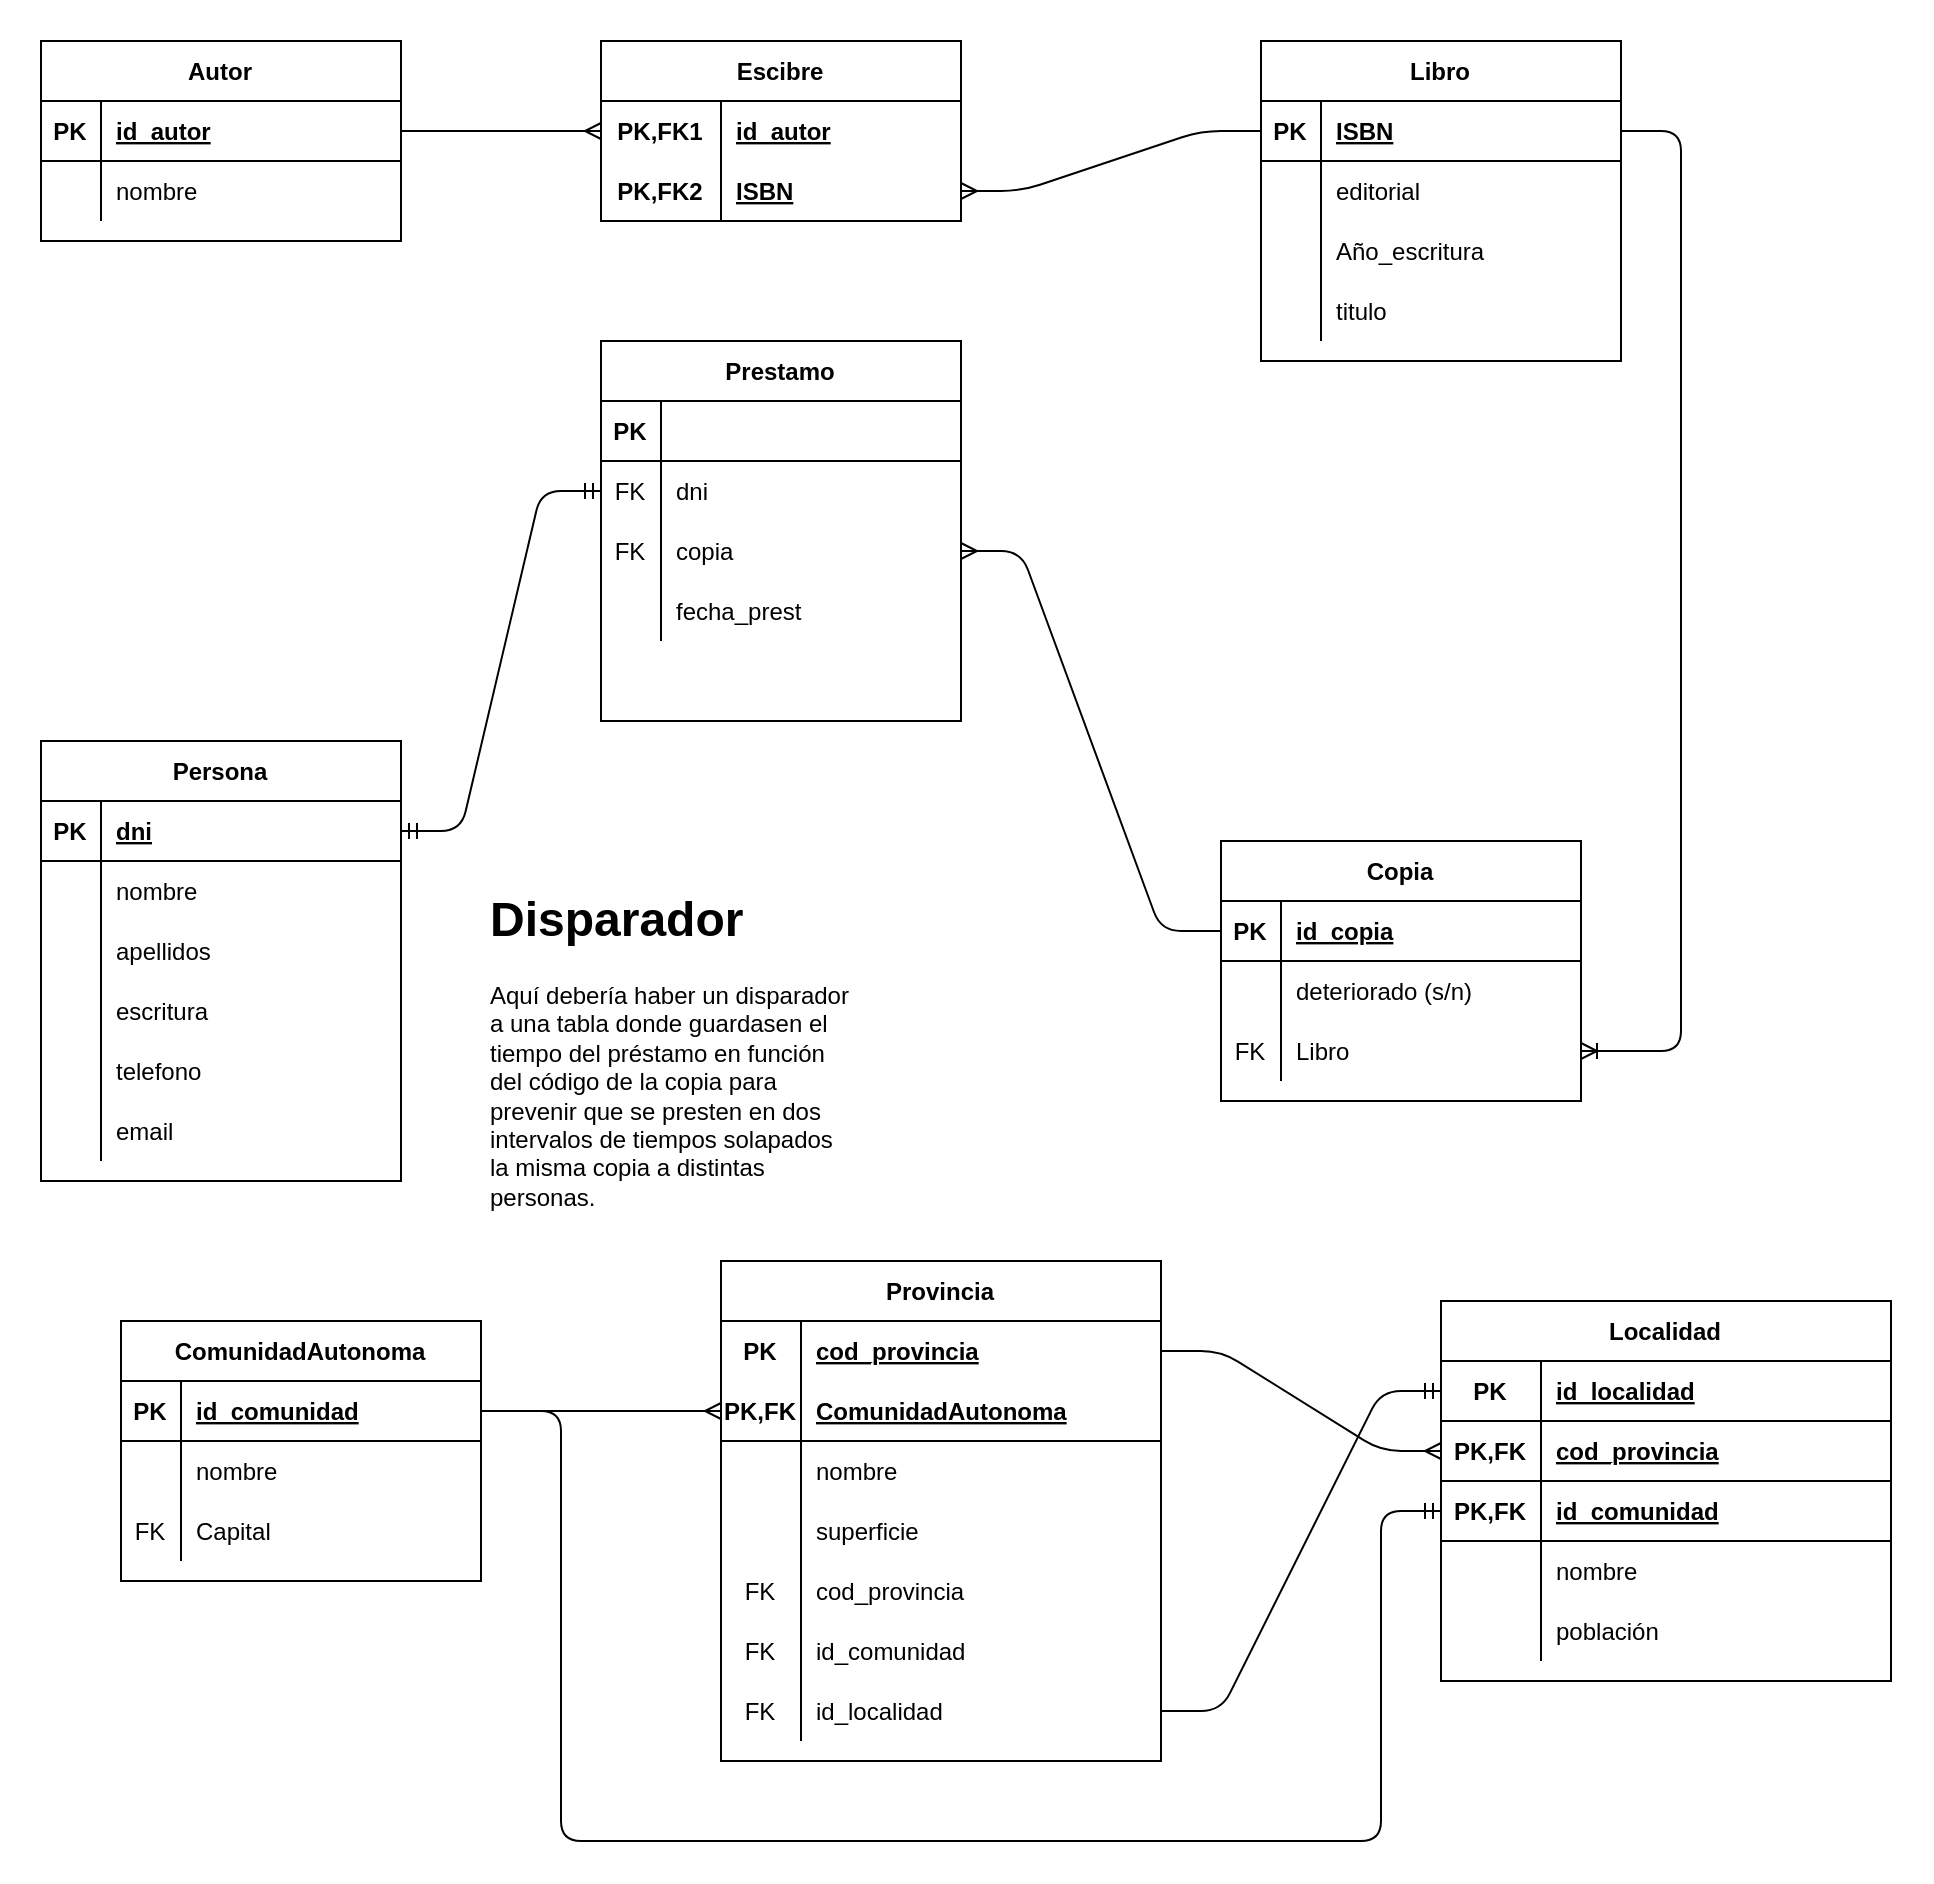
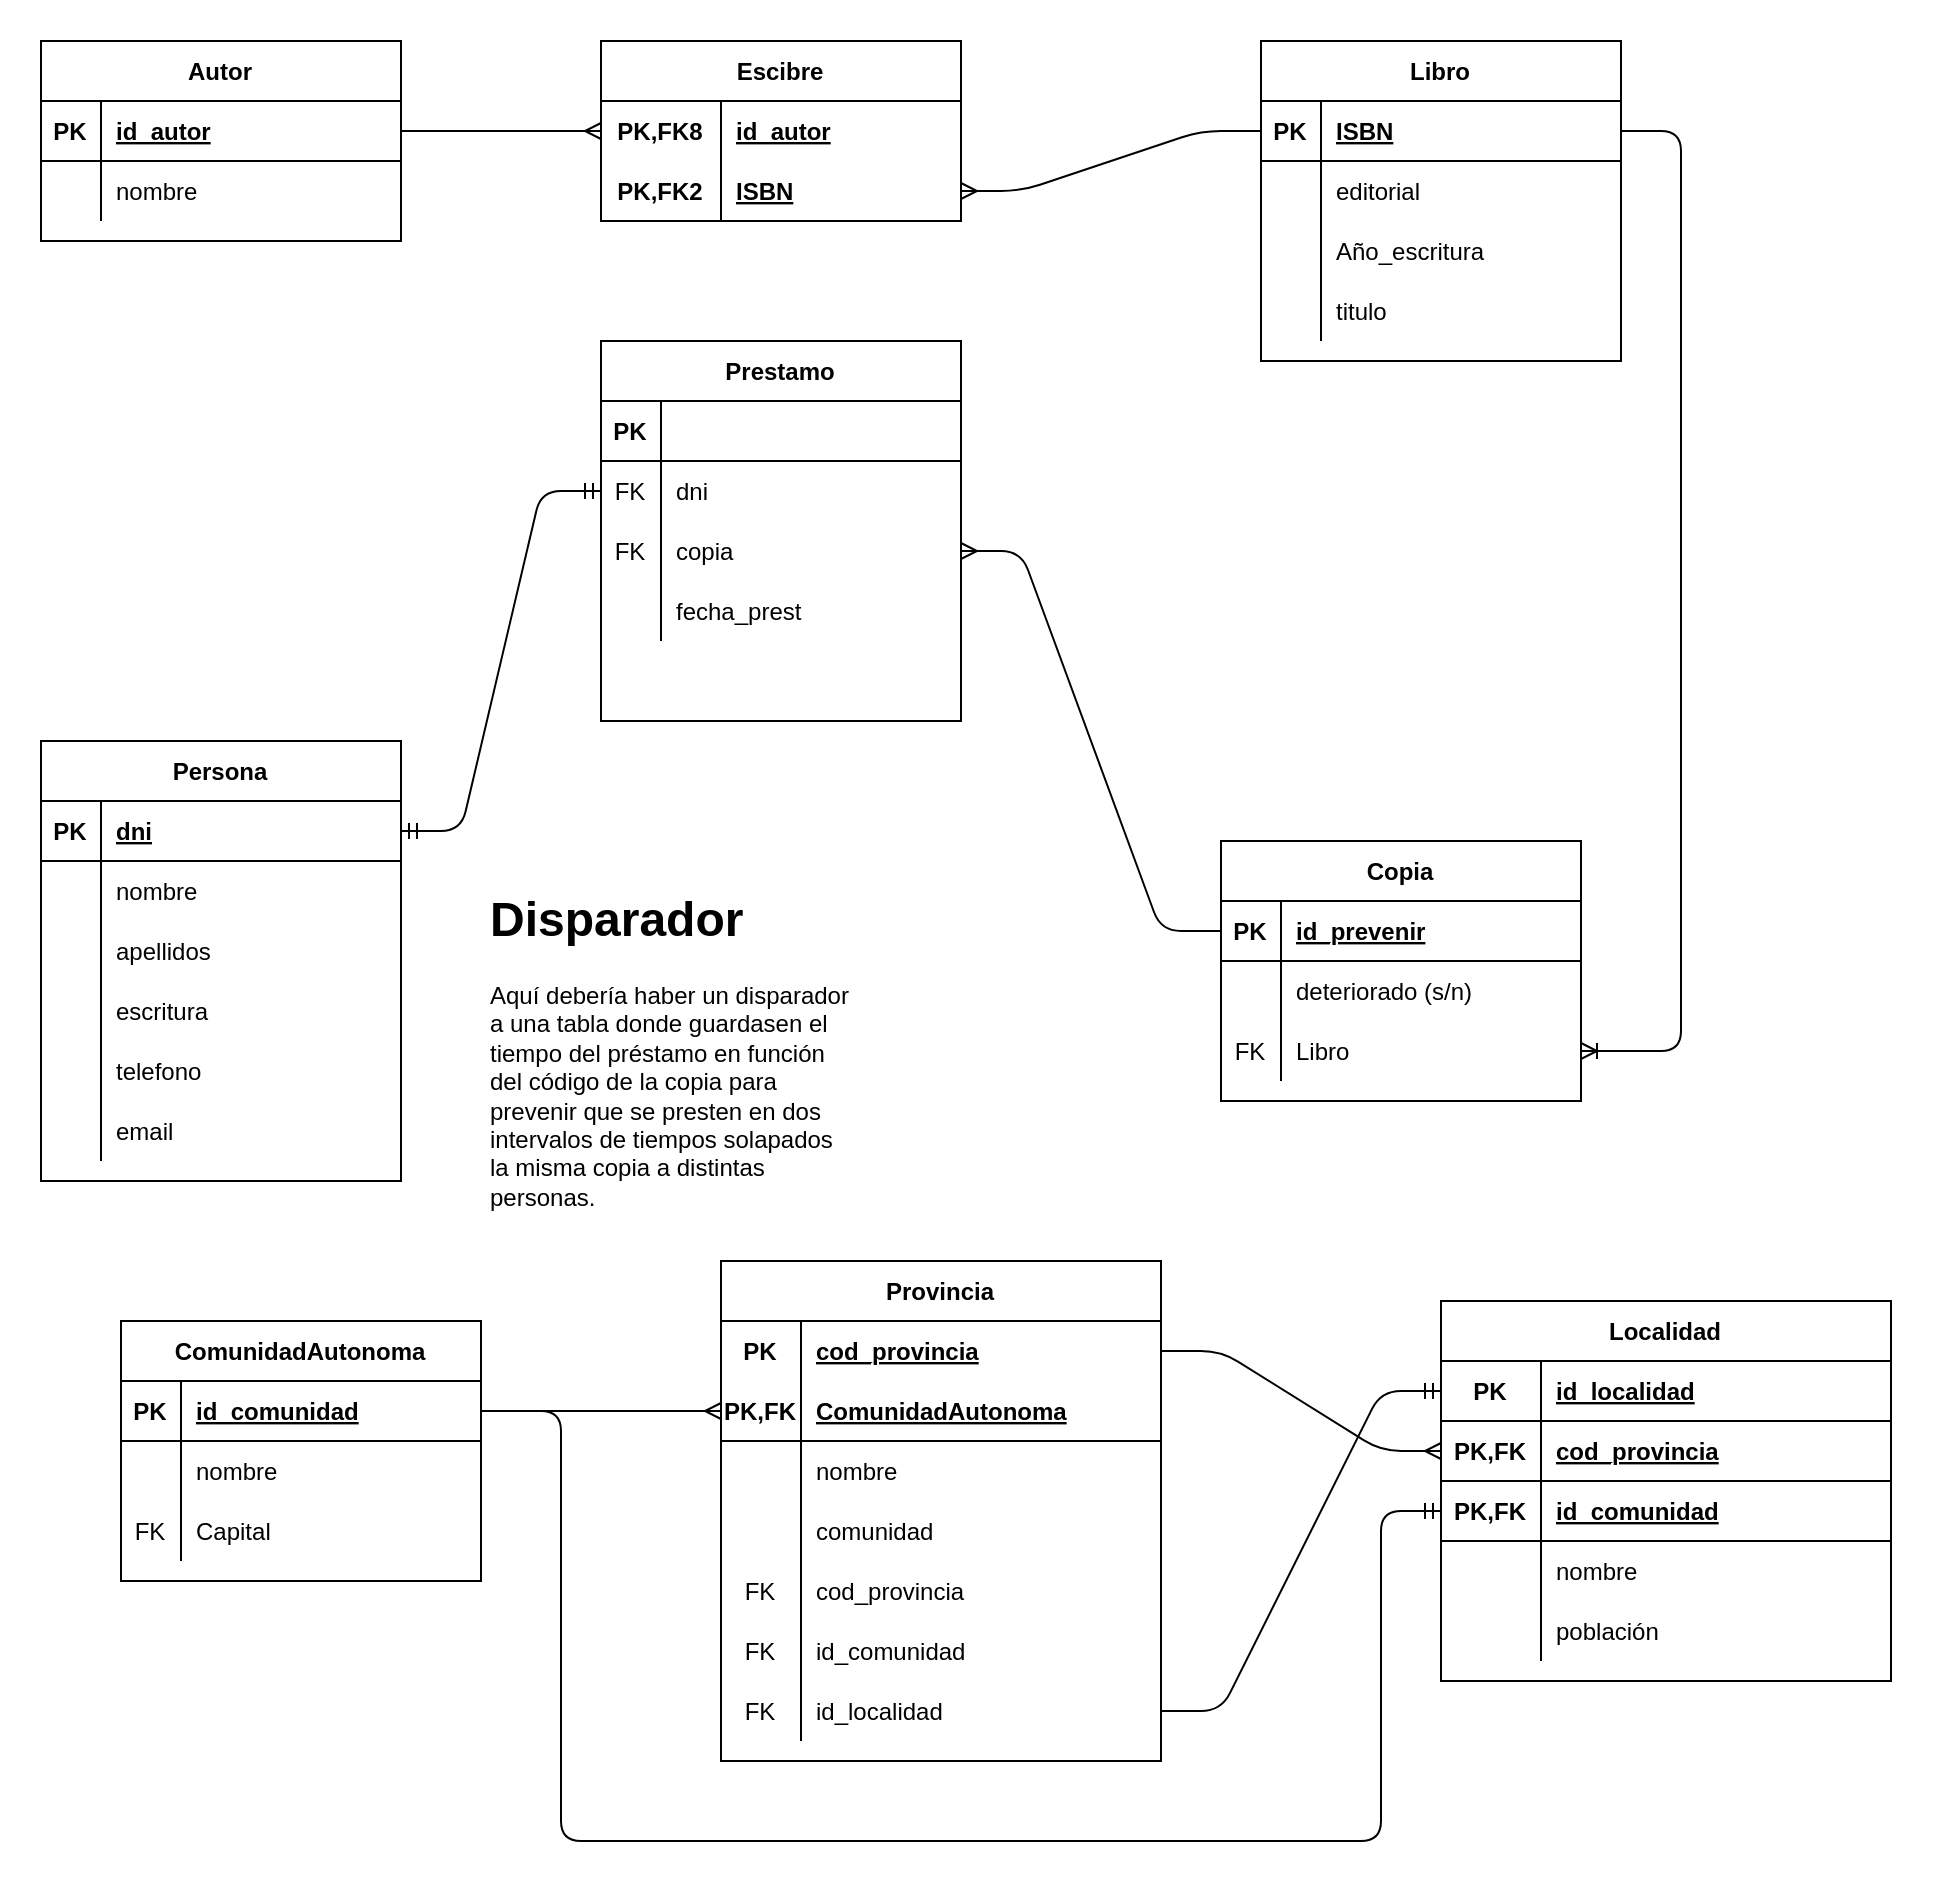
node "PK,FK1": label "PK,FK1" -> "PK,FK8"
node "id_copia": label "id_copia" -> "id_prevenir"
node "superficie": label "superficie" -> "comunidad"
